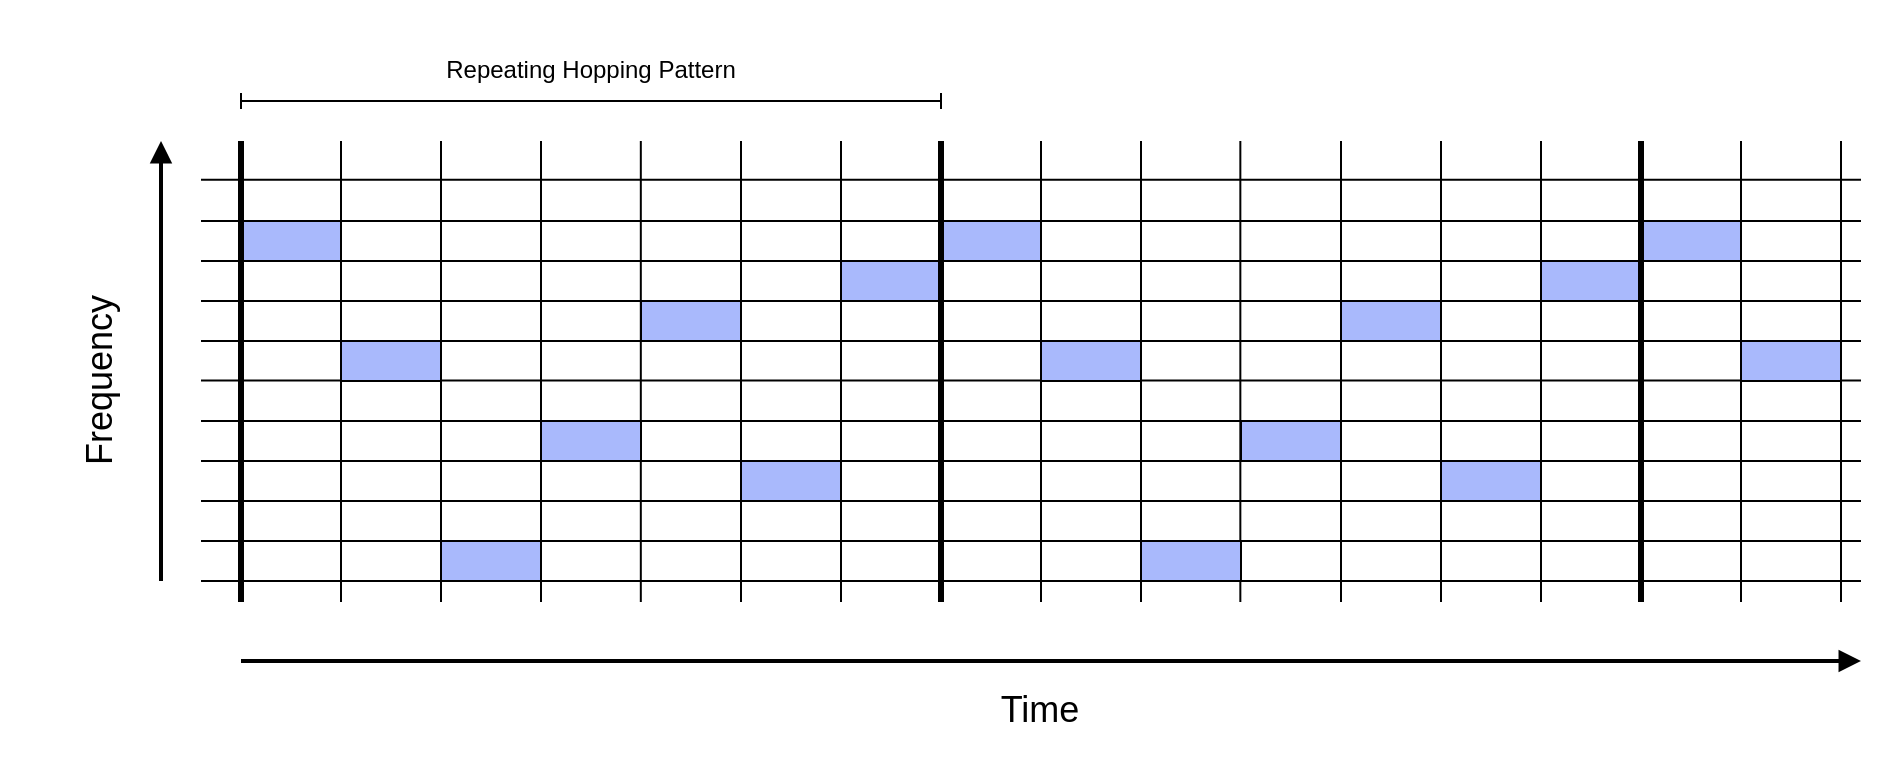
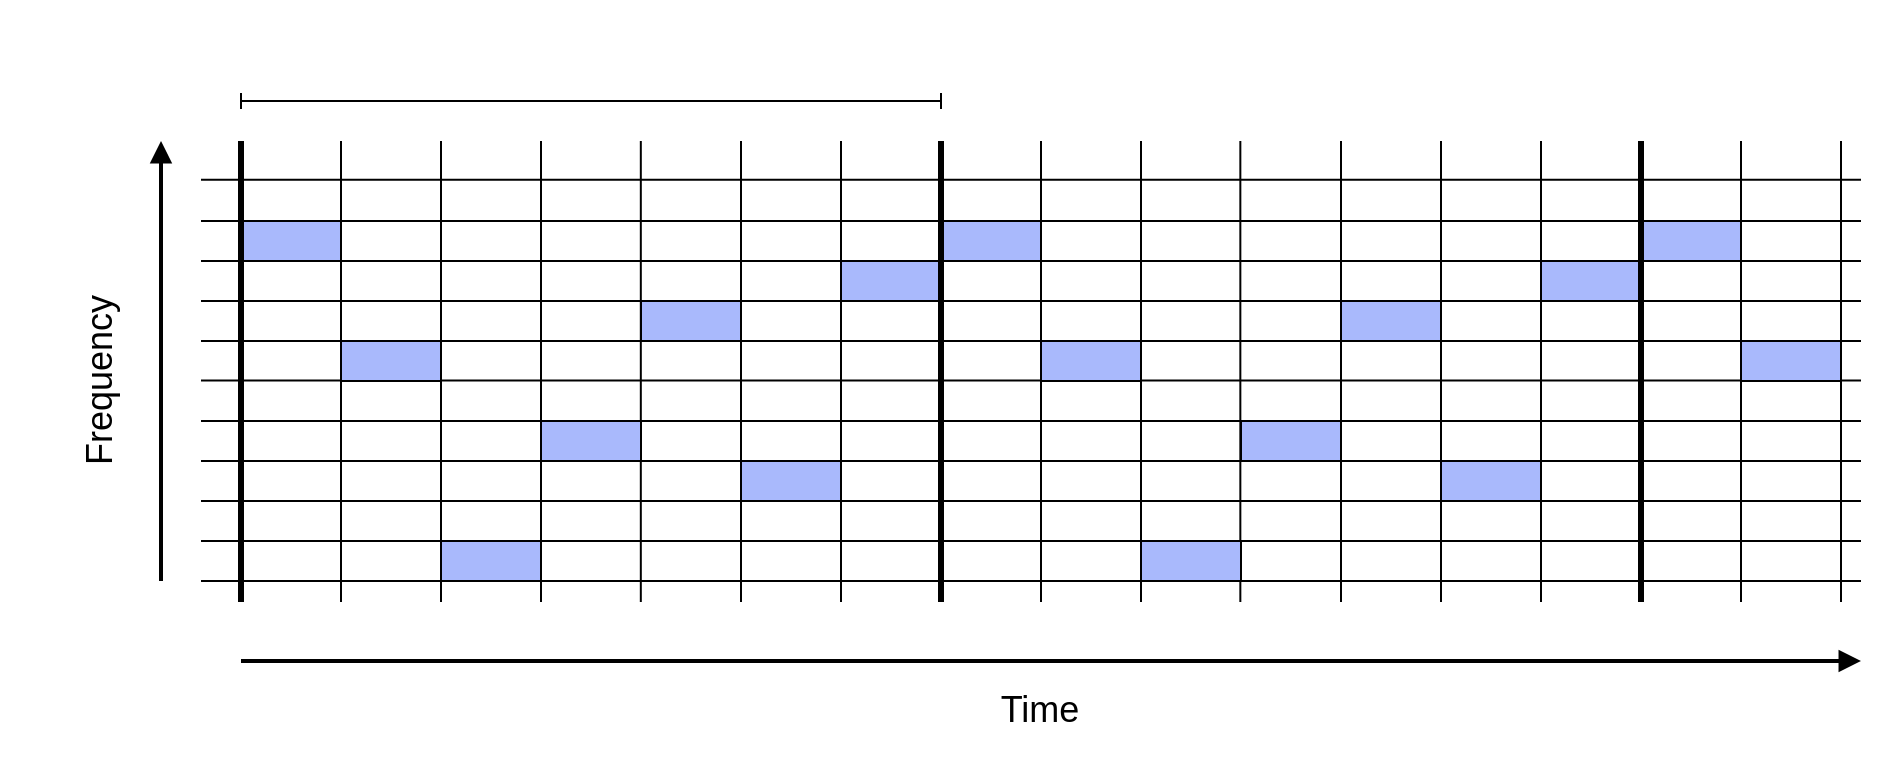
node "Repeating Hopping Pattern": removed
